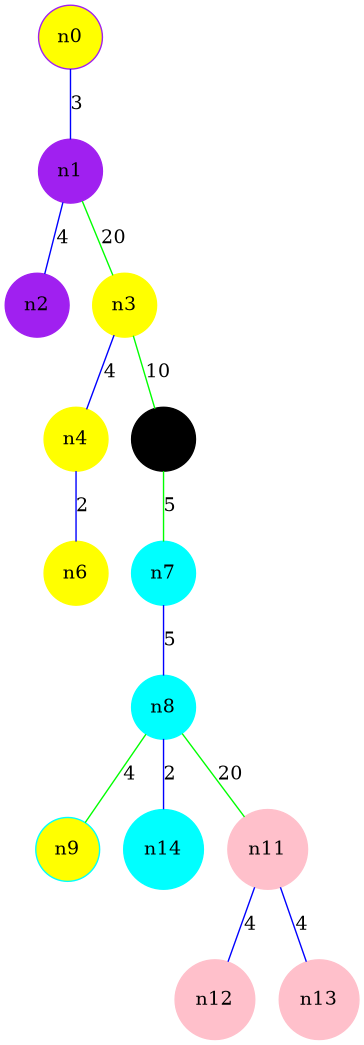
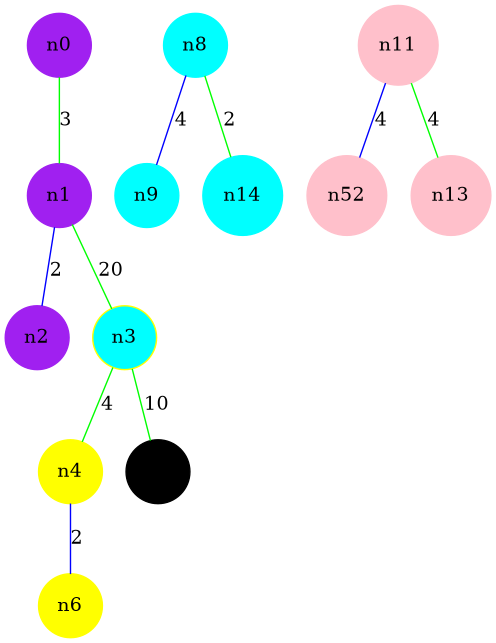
node "n0": fillcolor yellow -> purple
edge "n0" -- "n1": color blue -> green
edge "n1" -- "n2": label "4" -> "2"
node "n3": fillcolor yellow -> cyan
edge "n3" -- "n4": color blue -> green
node "n7": removed
edge "n8" -- "n14": color blue -> green
edge "n8" -- "n11": removed, label "20"
edge "n8" -- "n9": color green -> blue
node "n9": fillcolor yellow -> cyan
edge "n11" -- "n13": color blue -> green
node "n12": label "n12" -> "n52"
